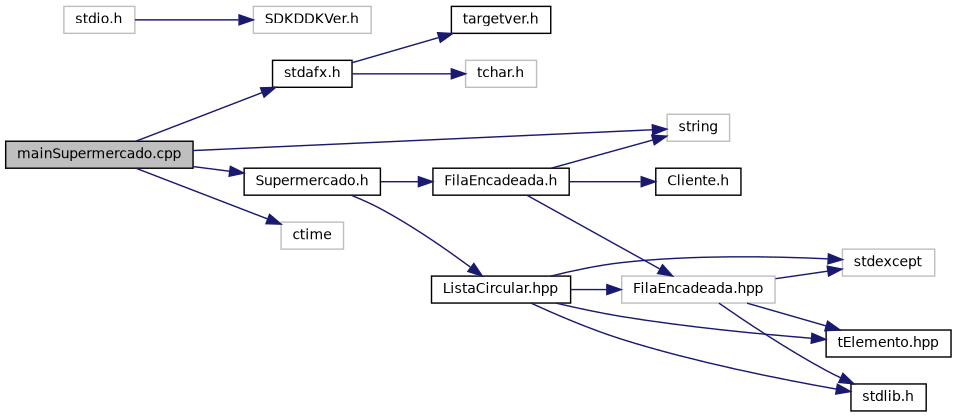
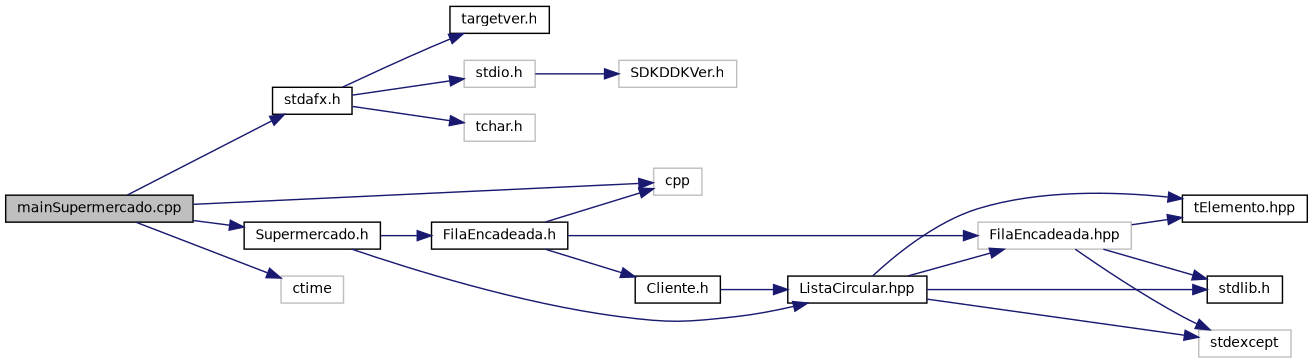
edge "stdafx.h" -> "stdio.h": added
node "string": label "string" -> "cpp"
edge "Cliente.h" -> "ListaCircular.hpp": added
